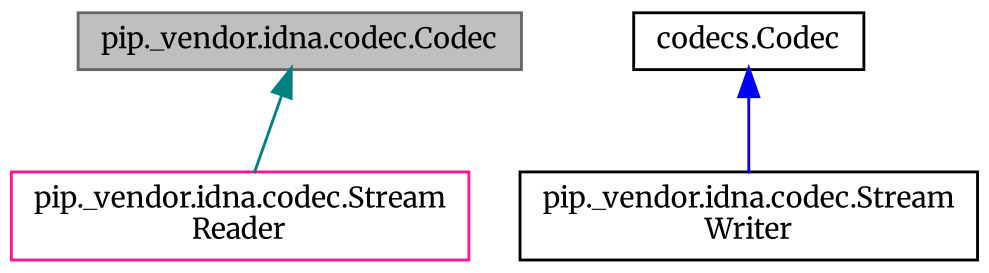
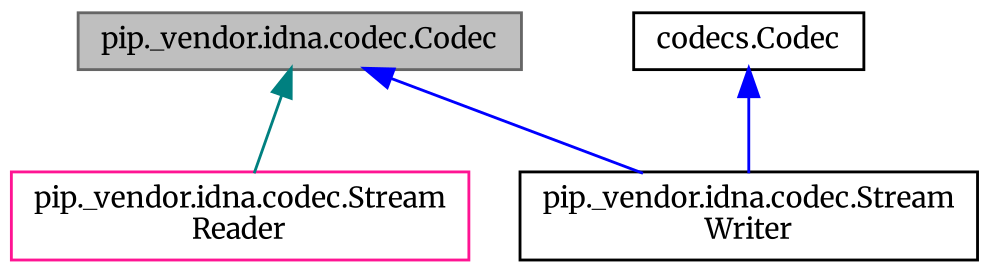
edge "pip._vendor.idna.codec.Stream Writer" -> "pip._vendor.idna.codec.Codec": added
